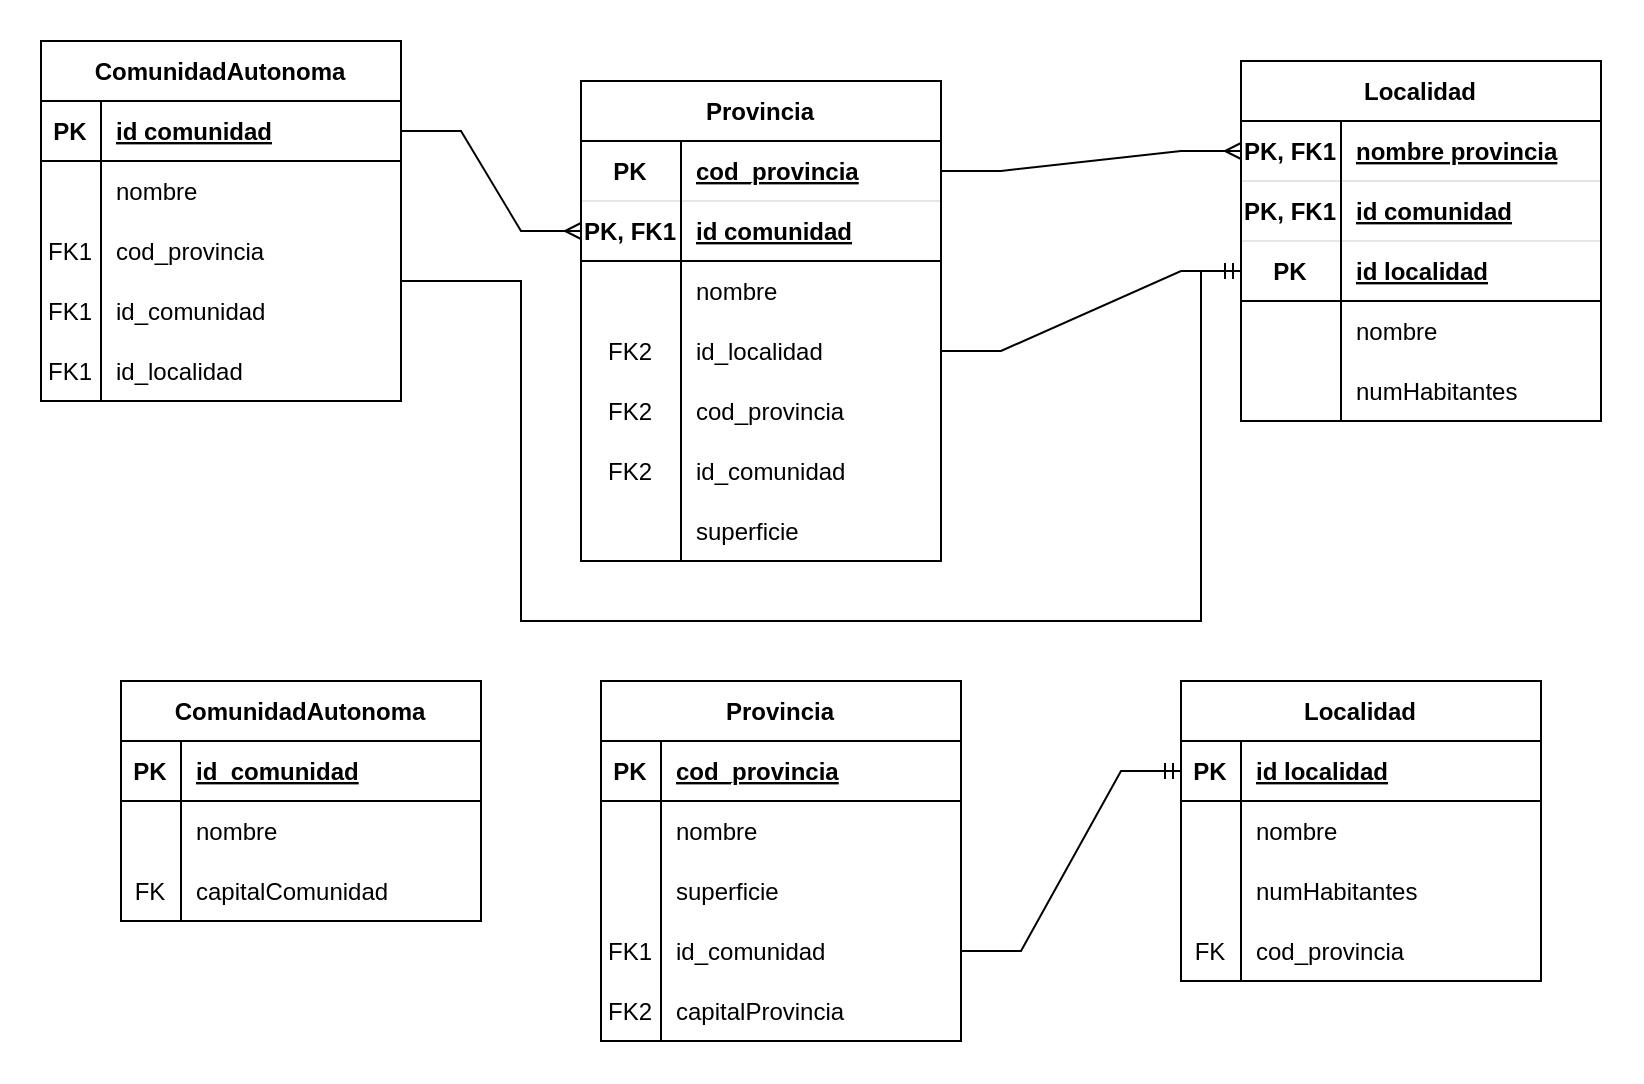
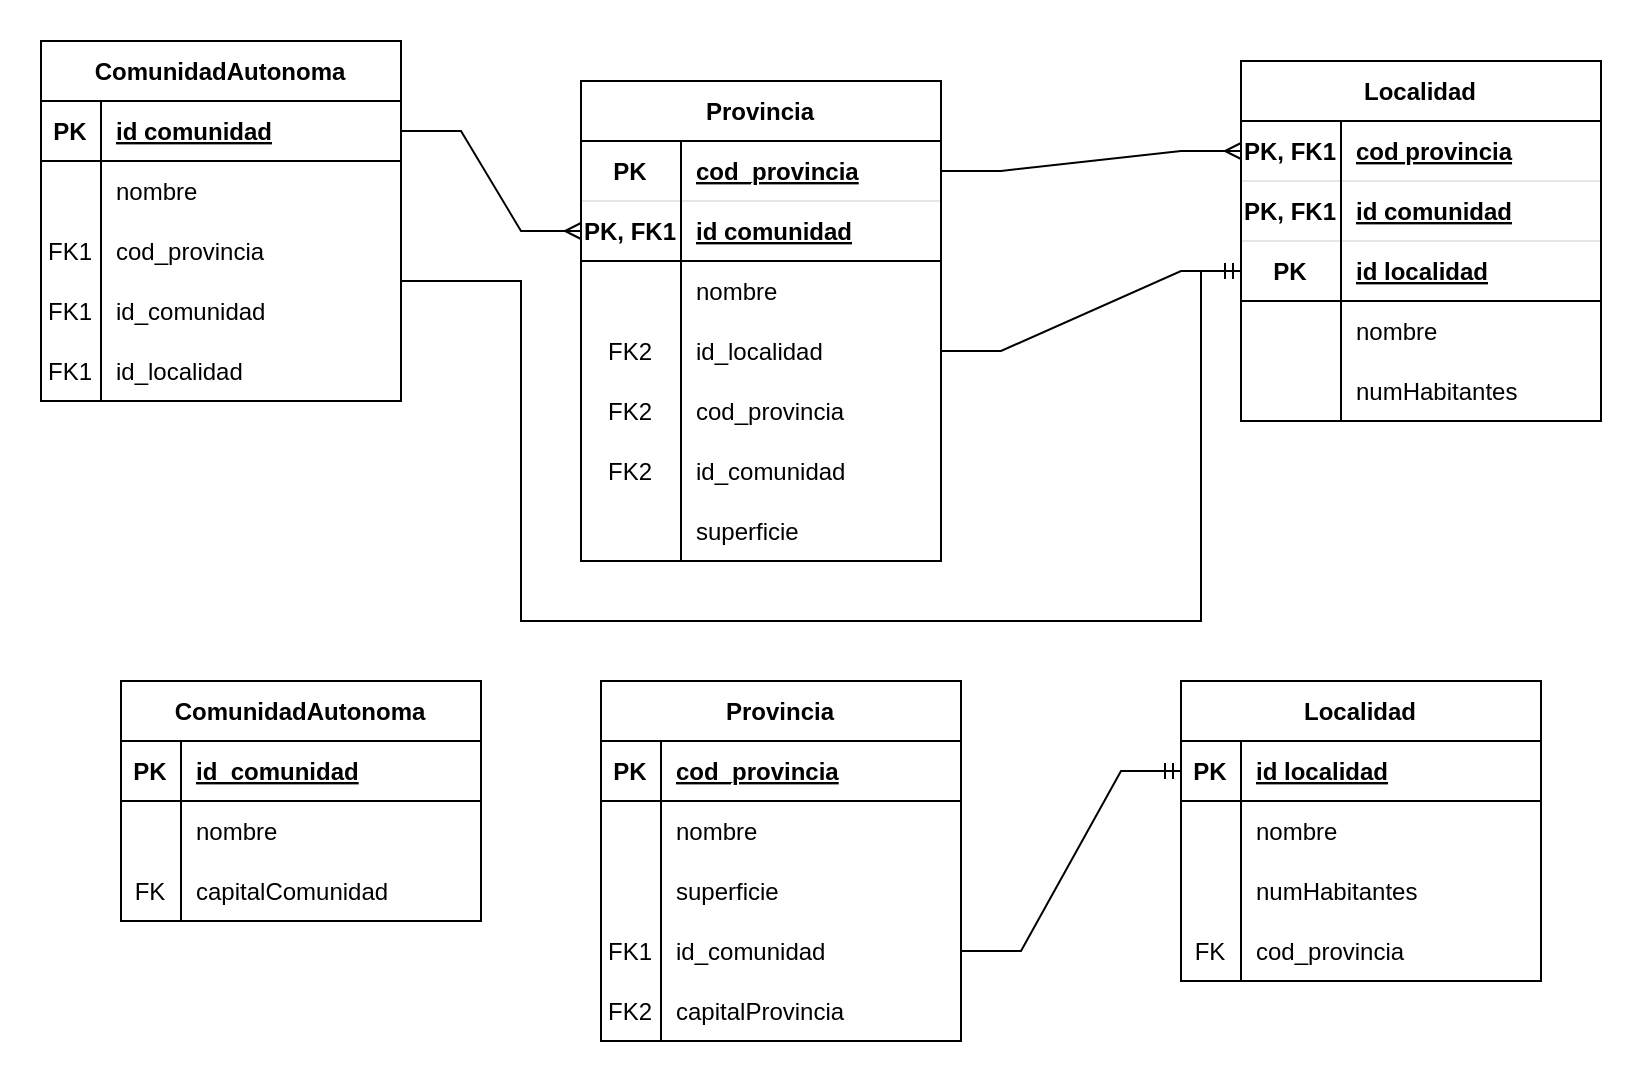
node "nombre provincia": label "nombre provincia" -> "cod provincia"
